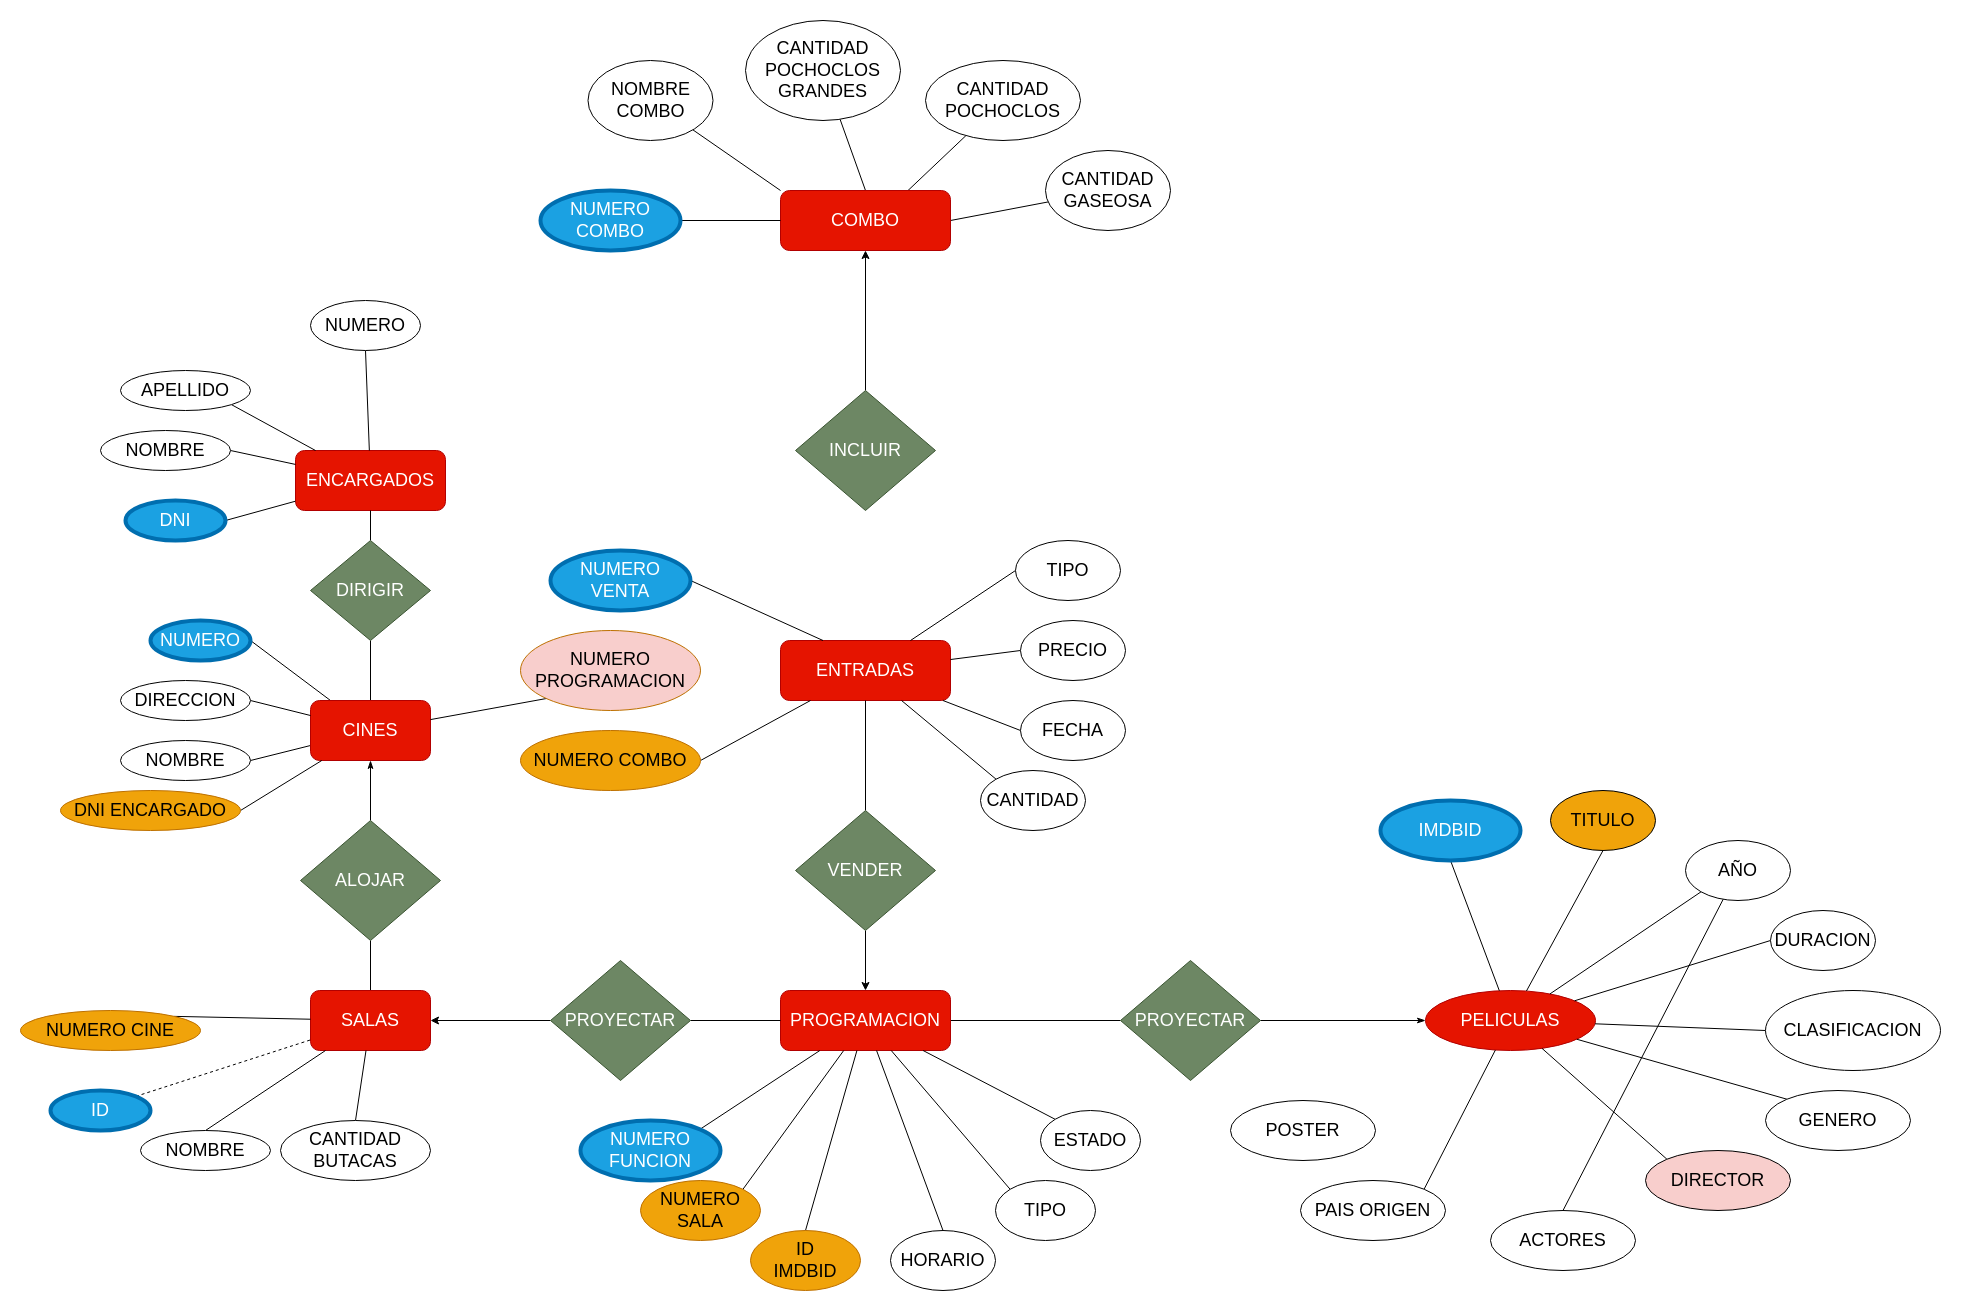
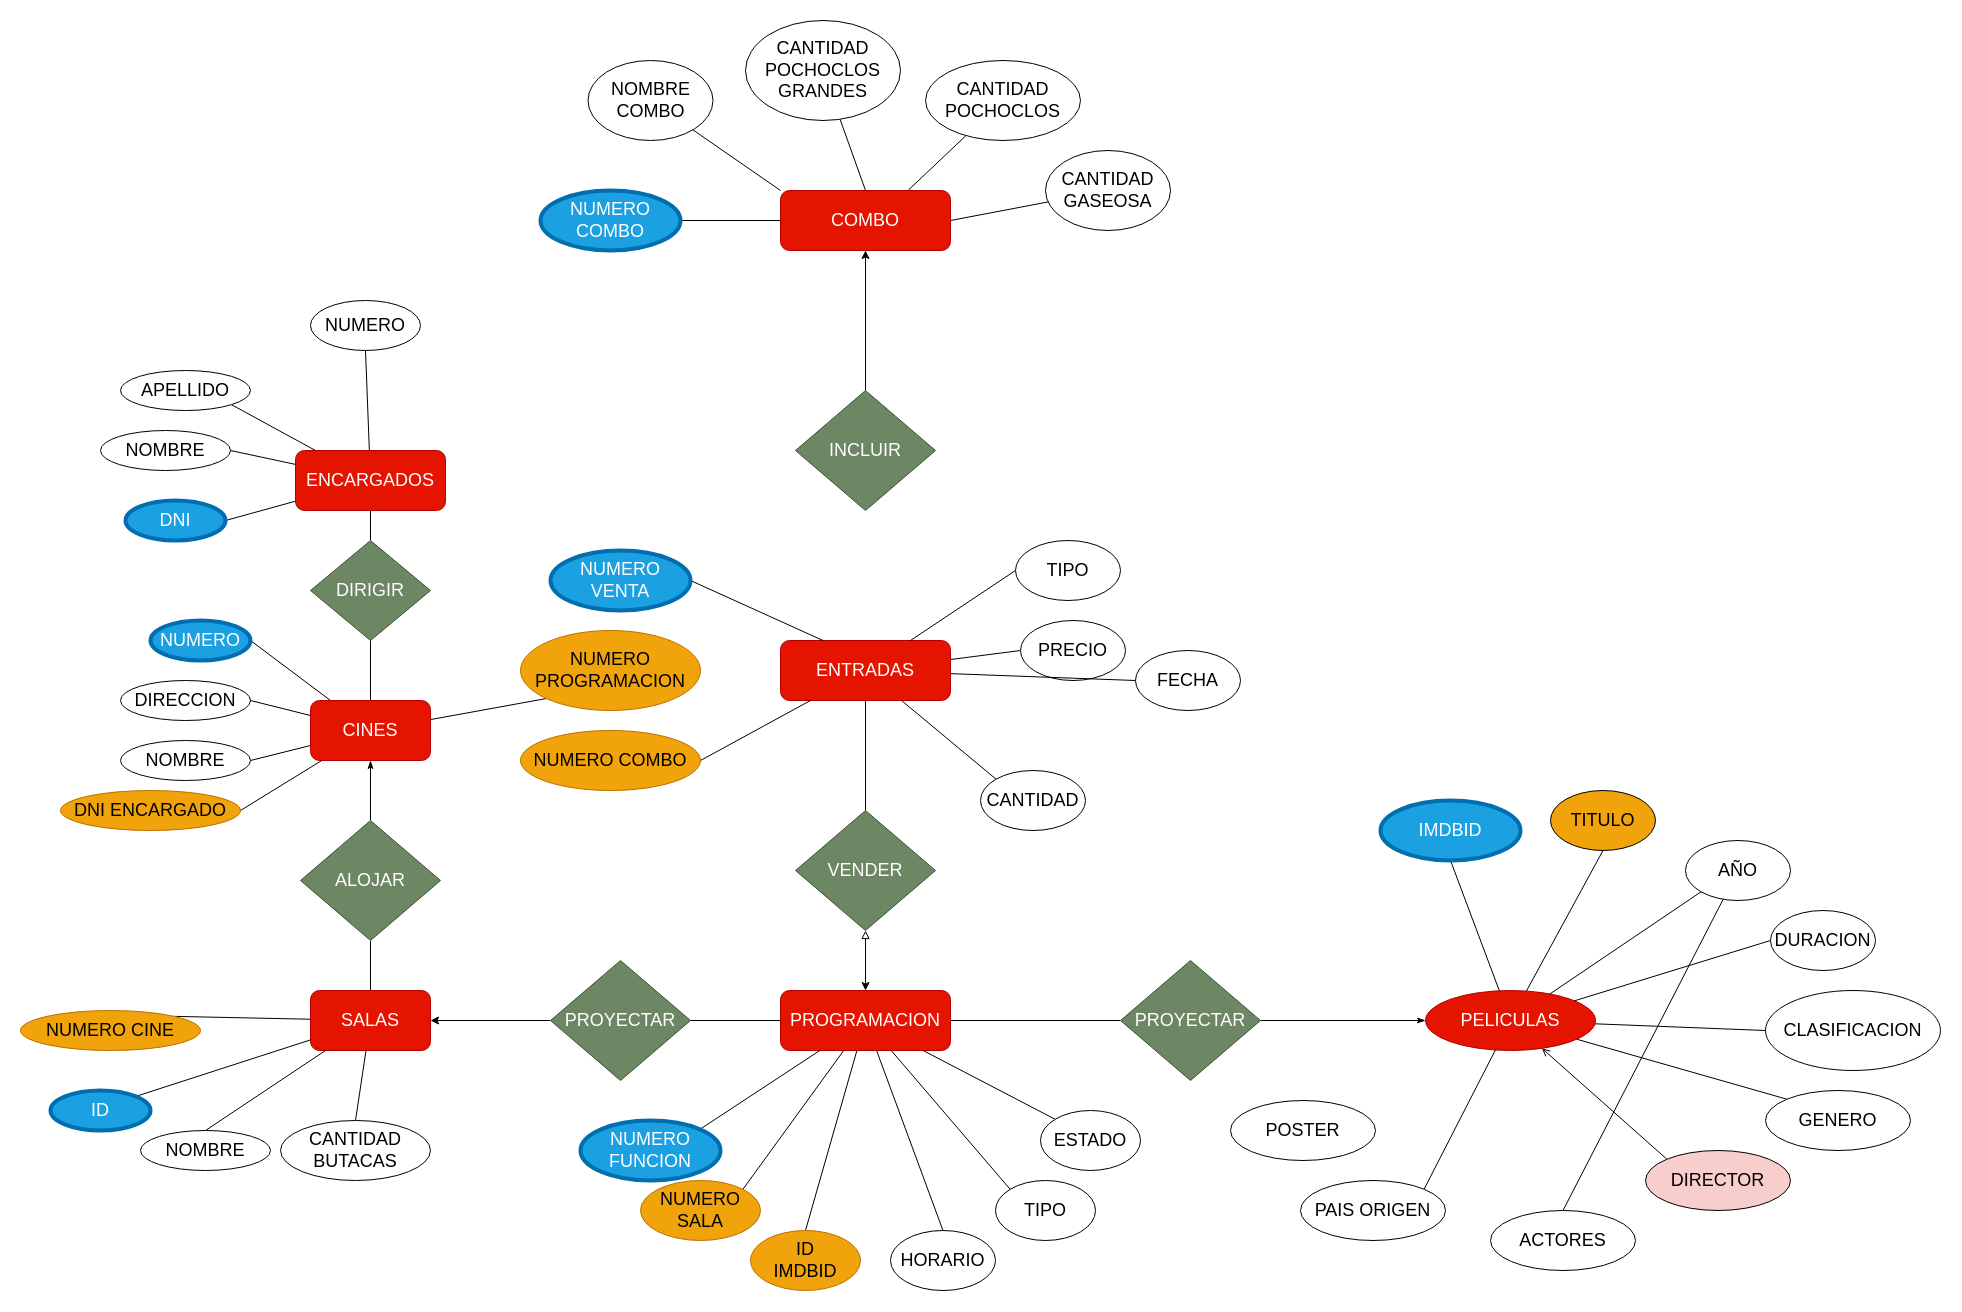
node "NUMERO PROGRAMACION": fillcolor #f8cecc -> #f0a30a
node "FECHA": moved (1073, 731) -> (1188, 681)
edge "VENDER" -> "PROGRAMACION": arrowhead none -> block
edge "PELICULAS" -- "DIRECTOR": arrowhead none -> open
edge "SALAS" -- "ID": style dashed -> solid
